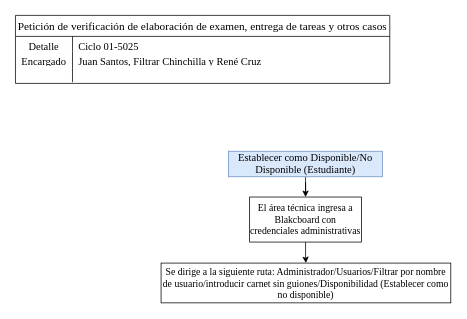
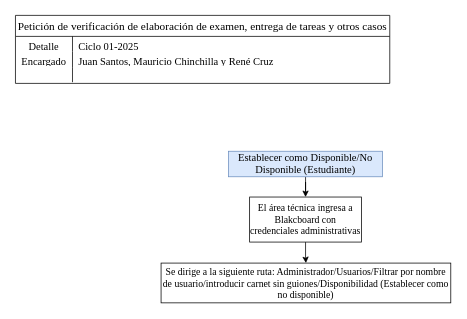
node "Ciclo 01-5025": label "Ciclo 01-5025" -> "Ciclo 01-2025"
node "Juan Santos, Filtrar Chinchilla y René Cruz": label "Juan Santos, Filtrar Chinchilla y René Cruz" -> "Juan Santos, Mauricio Chinchilla y René Cruz"
